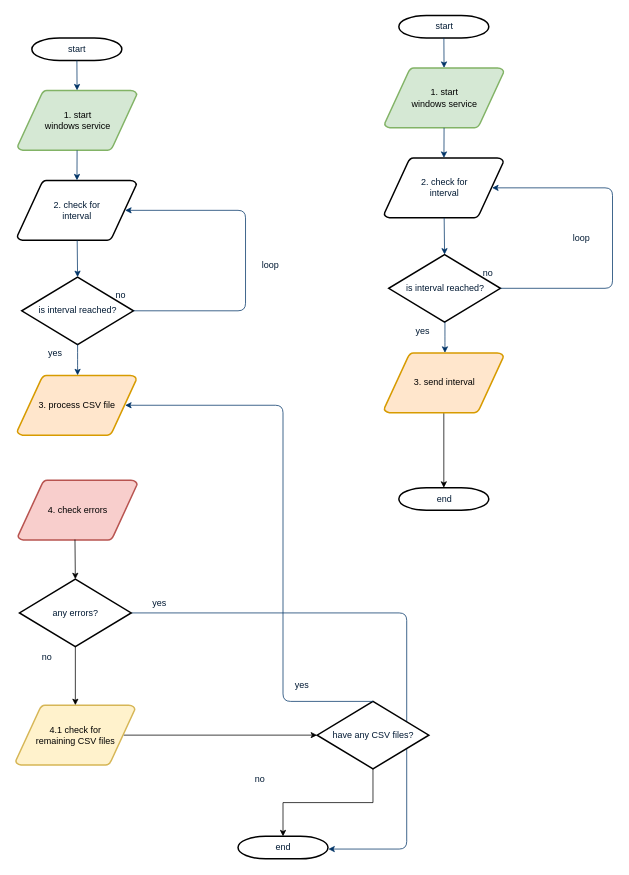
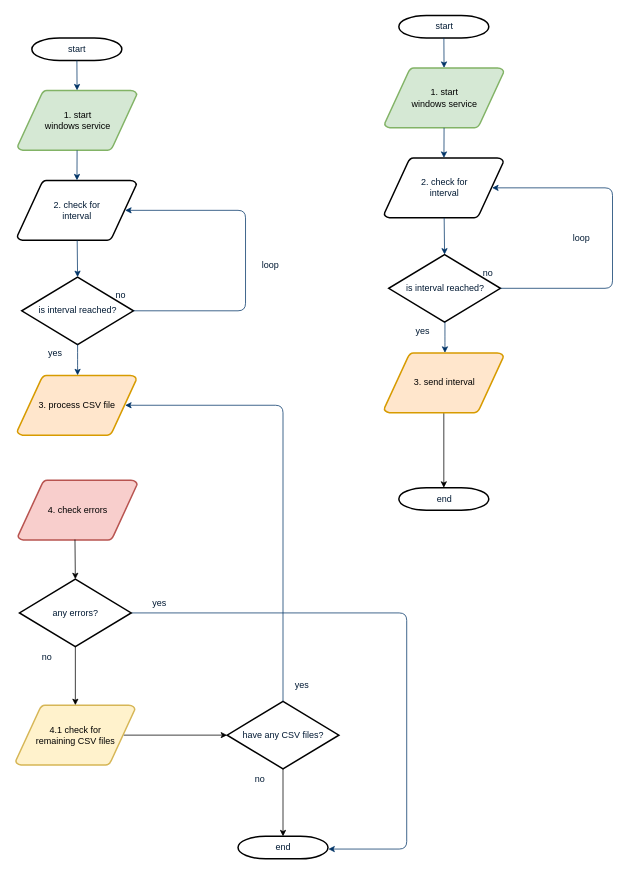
node "have any CSV files?": moved (373, 735) -> (283, 735)
